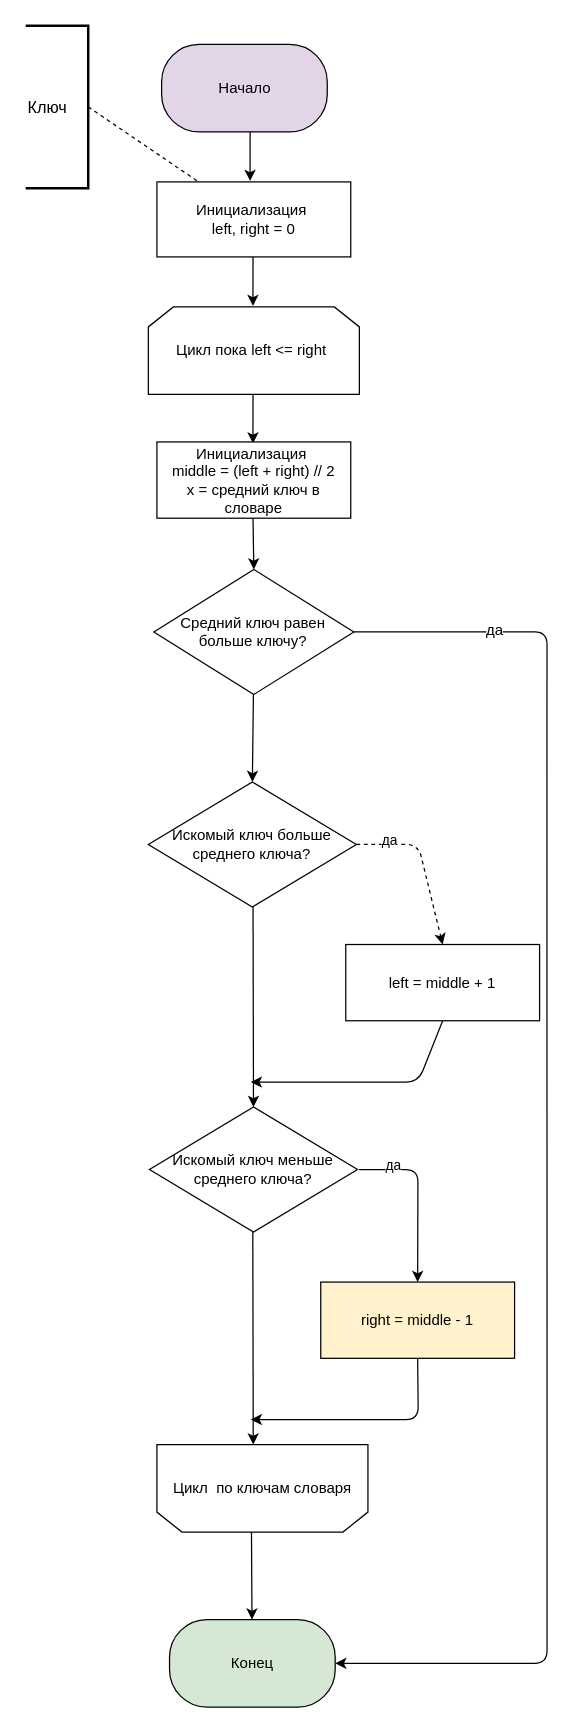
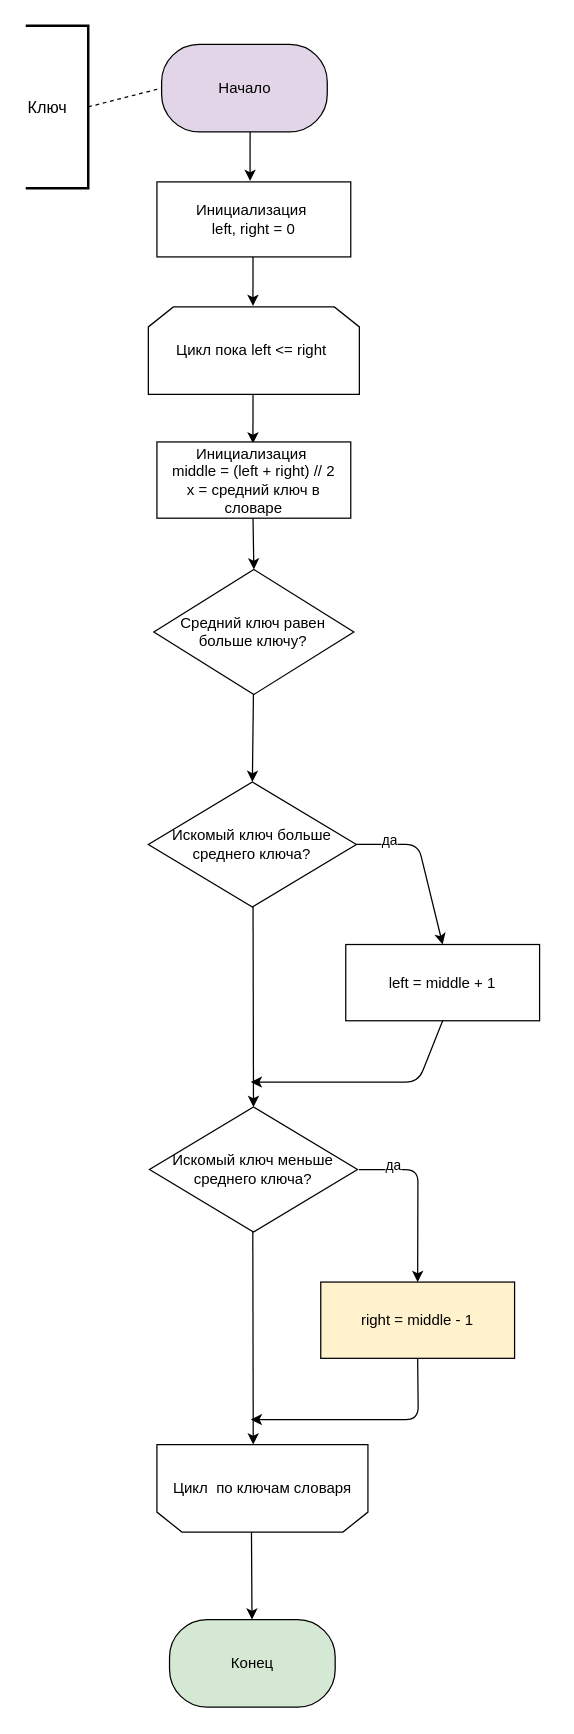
edge "Ключ" -- "Инициализация left, right = 0": now "Ключ" -- "Начало"
edge "Искомый ключ больше среднего ключа?" -> "left = middle + 1": style dashed -> solid
edge "Средний ключ равен больше ключу?" -> "Конец": removed, label "да"
